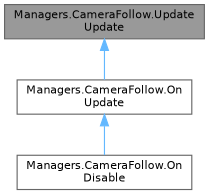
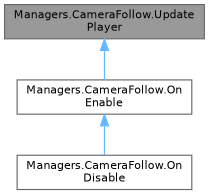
node "Managers.CameraFollow.Update Update": label "Managers.CameraFollow.Update Update" -> "Managers.CameraFollow.Update Player"
node "Managers.CameraFollow.On Update": label "Managers.CameraFollow.On Update" -> "Managers.CameraFollow.On Enable"
